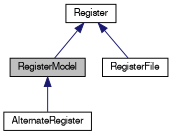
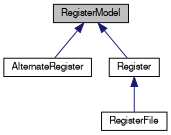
edge "RegisterModel" -> "Register": reversed
